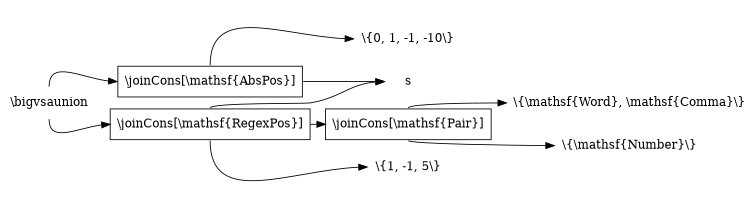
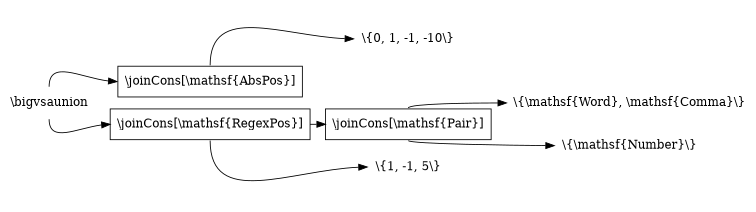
node "s": removed
